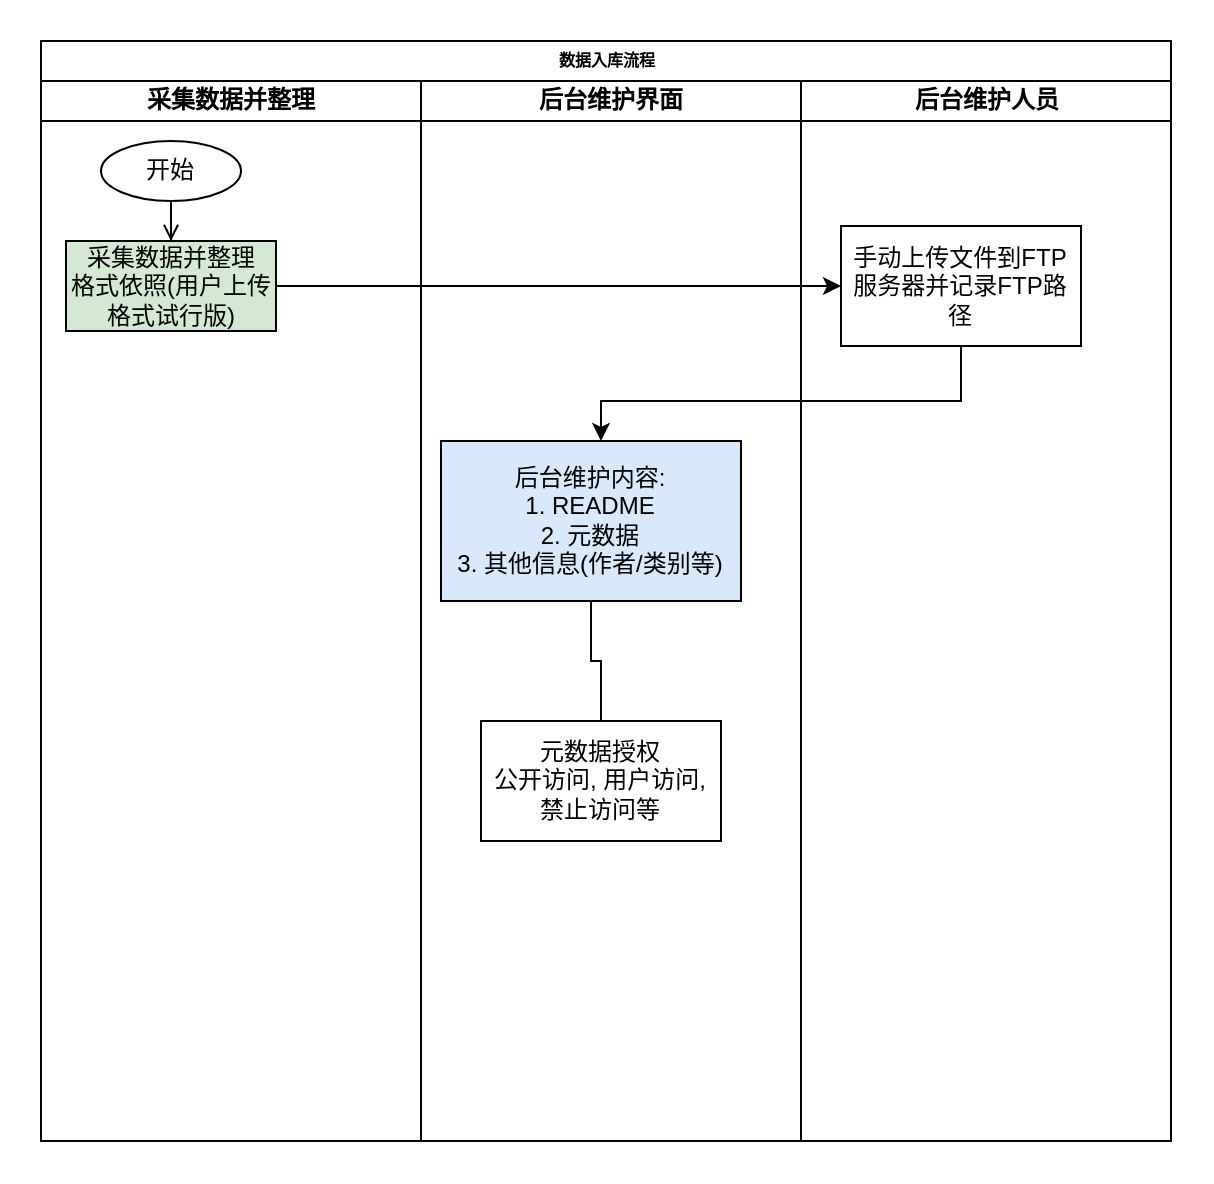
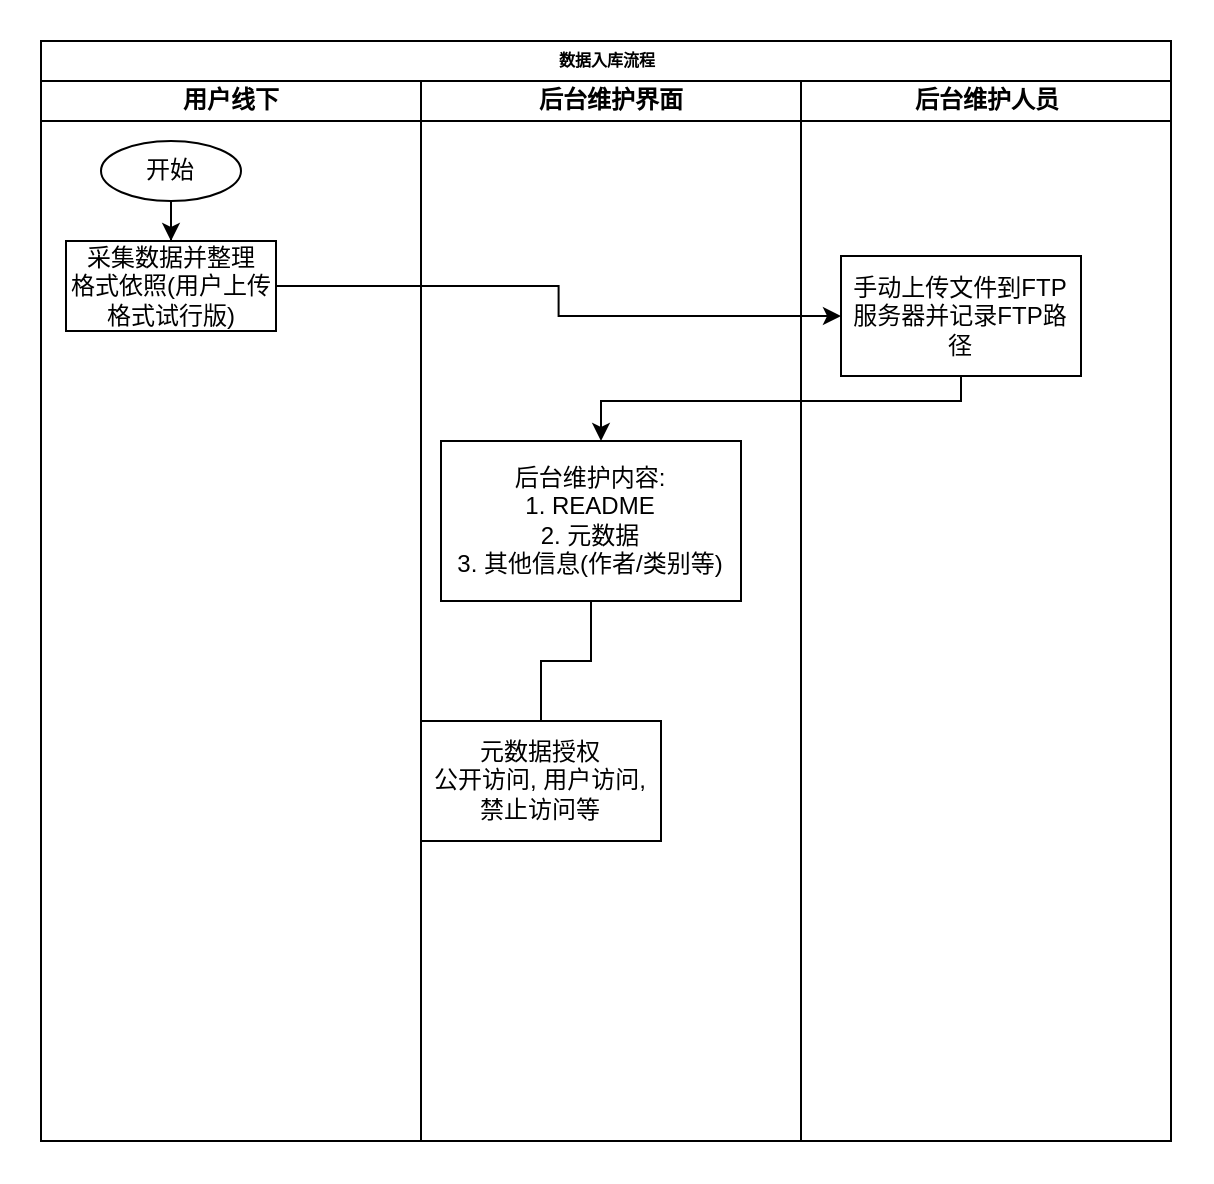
node "采集数据并整理": label "采集数据并整理" -> "用户线下"
edge "开始" -> "采集数据并整理 格式依照(用户上传格式试行版)": arrowhead open -> classic
node "采集数据并整理 格式依照(用户上传格式试行版)": fillcolor #d5e8d4 -> #ffffff
node "手动上传文件到FTP服务器并记录FTP路径": moved (961, 286) -> (961, 316)
node "后台维护内容: 1. README 2. 元数据 3. 其他信息(作者/类别等)": fillcolor #dae8fc -> #ffffff
node "元数据授权 公开访问, 用户访问, 禁止访问等": moved (601, 781) -> (541, 781)
